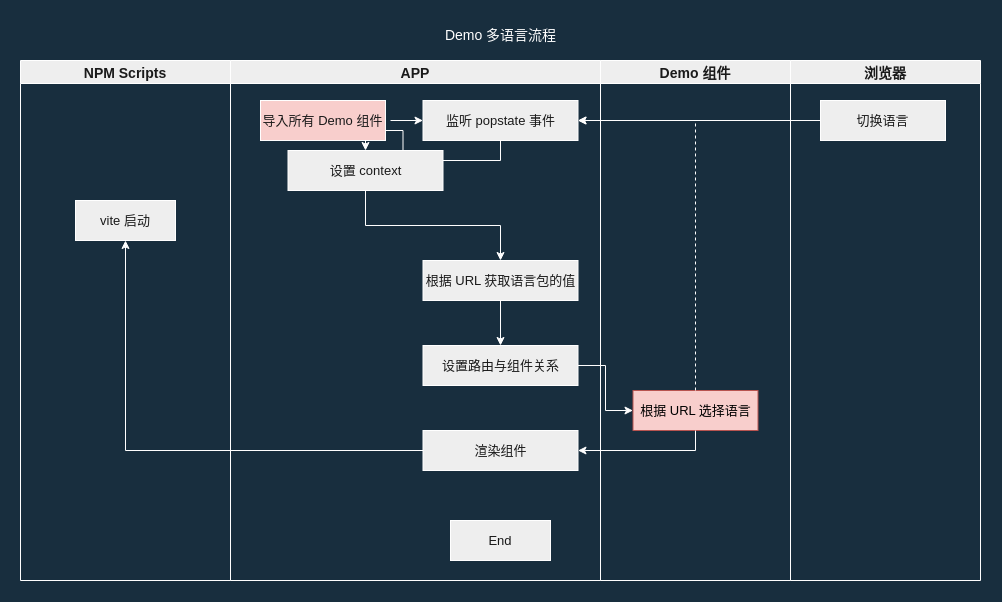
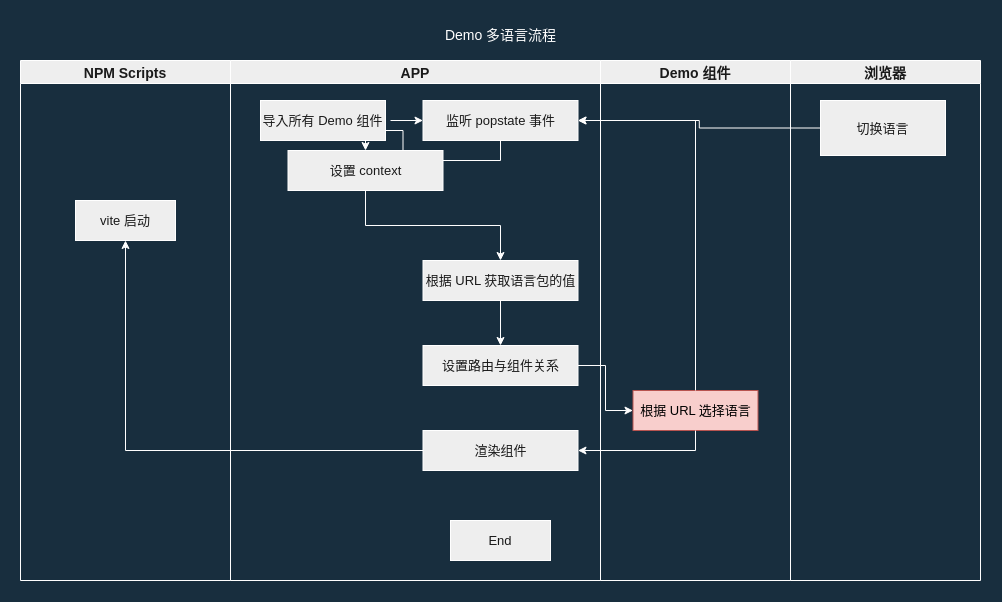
node "导入所有 Demo 组件": fillcolor #f8cecc -> #eeeeee
node "切换语言": size 125x40 -> 125x55
edge "根据 URL 选择语言" -> "监听 popstate 事件": style dashed -> solid
